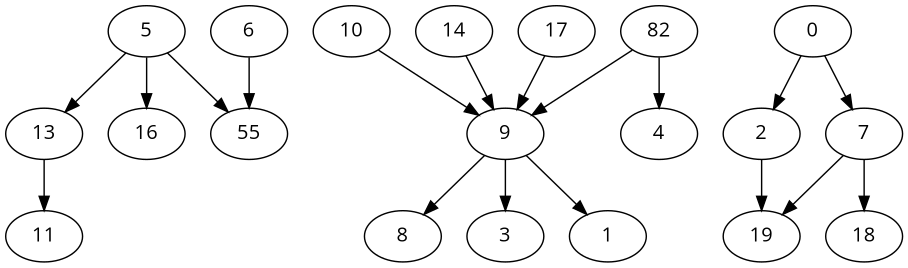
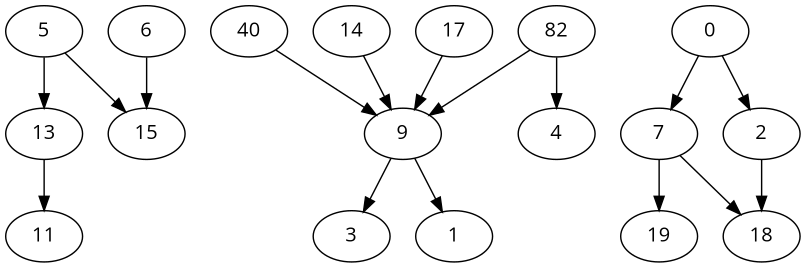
node "10": label "10" -> "40"
node "16": removed
node "55": label "55" -> "15"
edge "2" -> "19": now "2" -> "18"
node "8": removed
